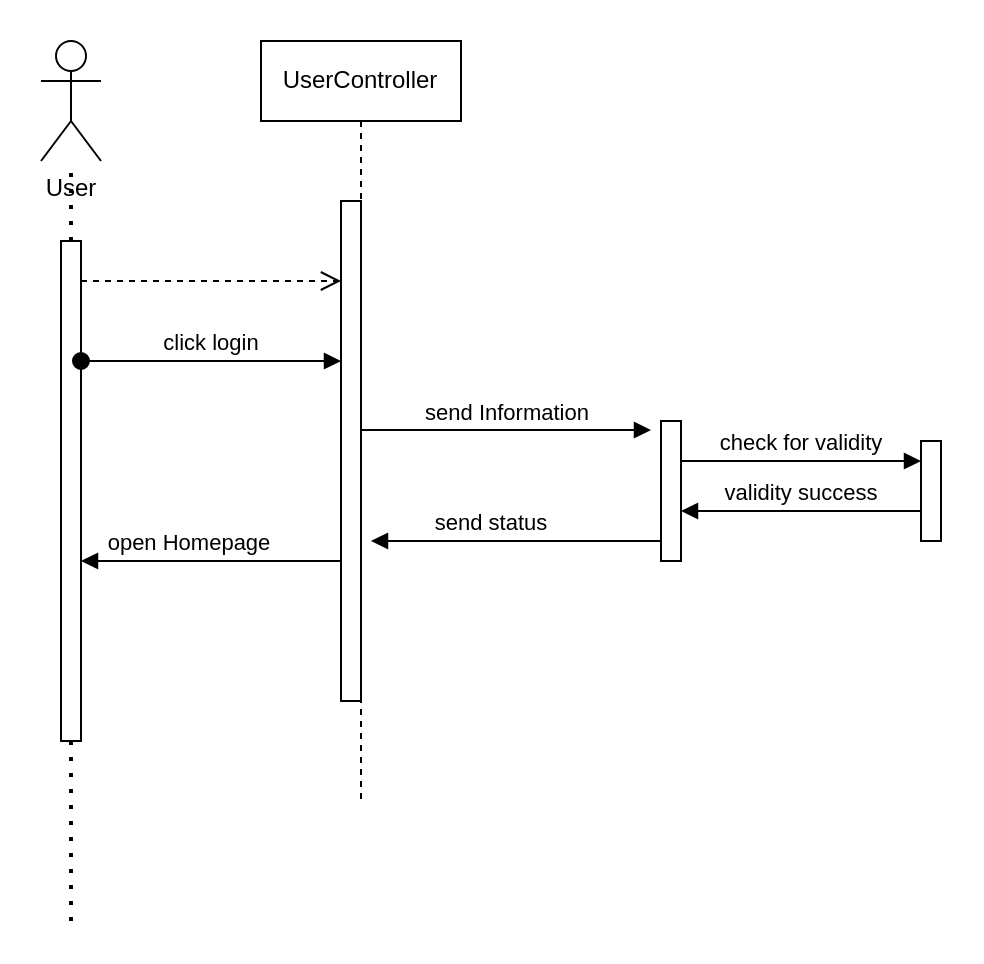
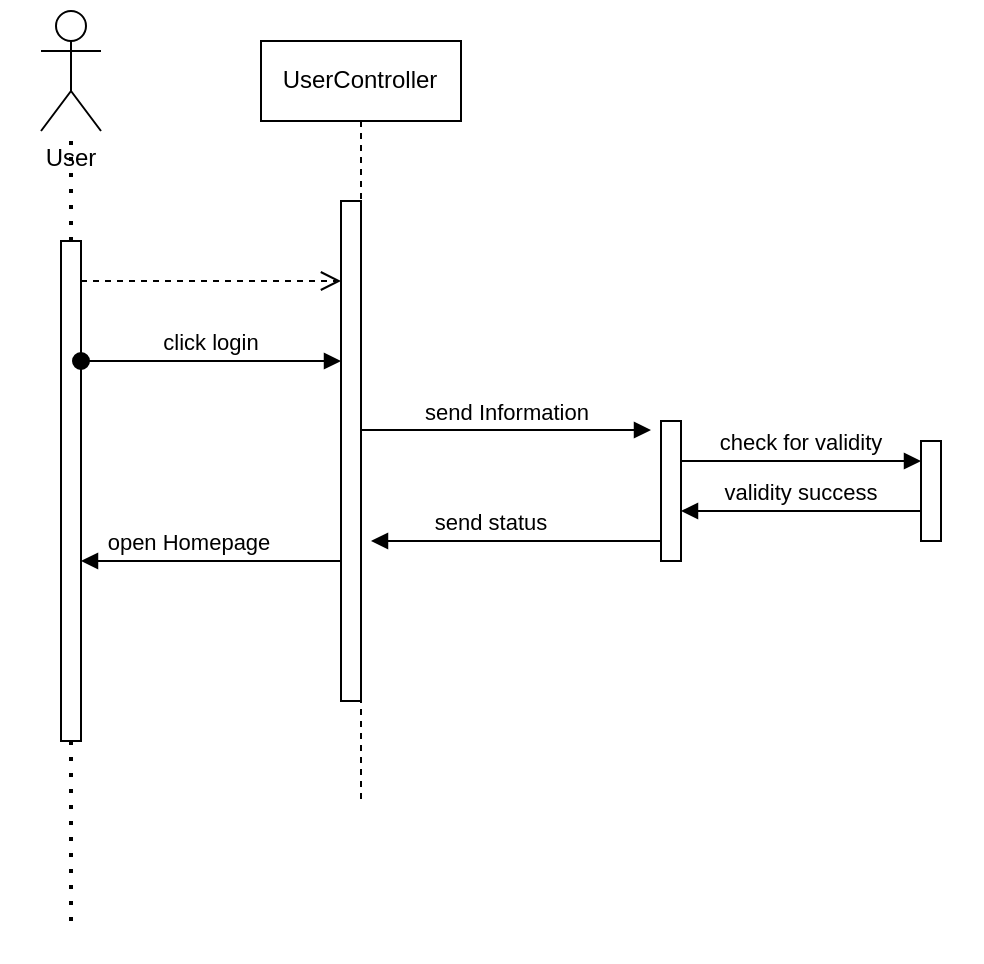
node "User": moved (71, 101) -> (71, 71)
